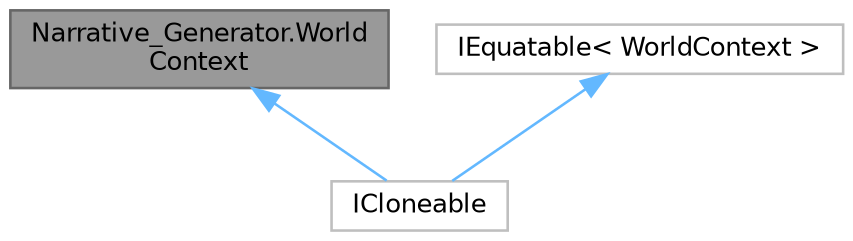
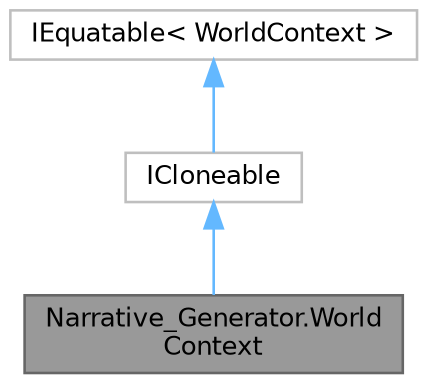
edge "ICloneable" -> "Narrative_Generator.World Context": reversed
